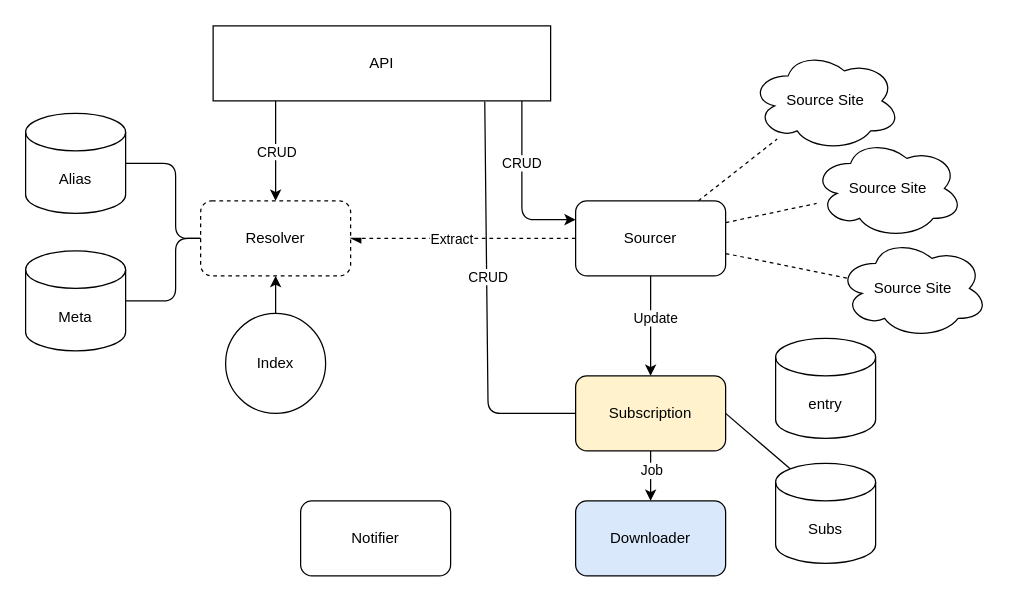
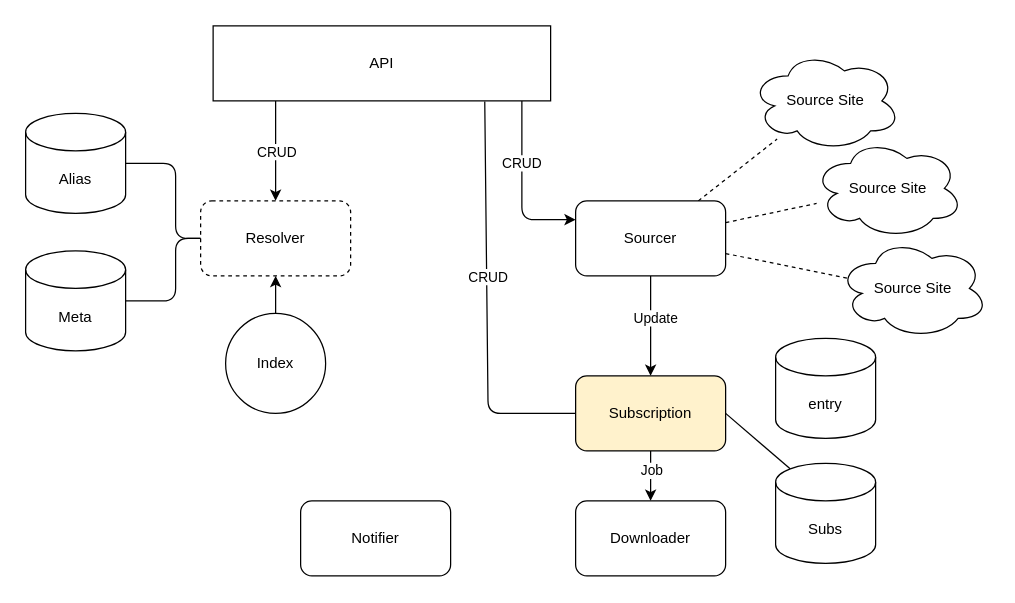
edge "Sourcer" -> "Resolver": removed, label "Extract"
node "Downloader": fillcolor #dae8fc -> #ffffff
